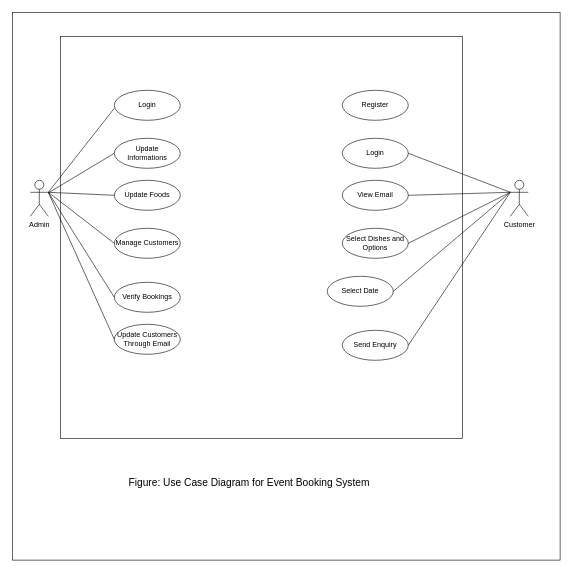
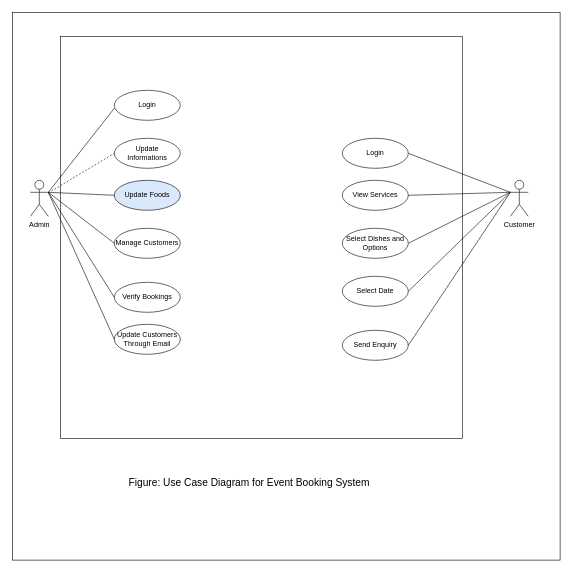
node "Register": removed
edge "Update Informations" -- "Admin": style solid -> dashed
node "Update Foods": fillcolor #ffffff -> #dae8fc
node "View Email": label "View Email" -> "View Services"
node "Select Date": moved (360, 291) -> (375, 291)
